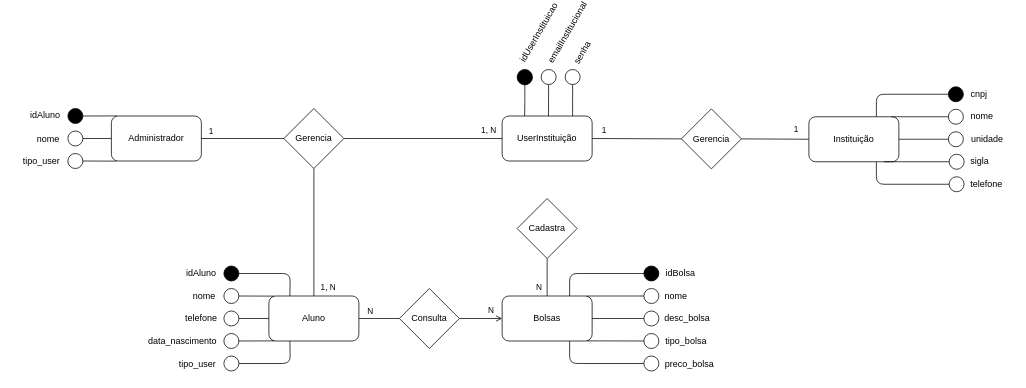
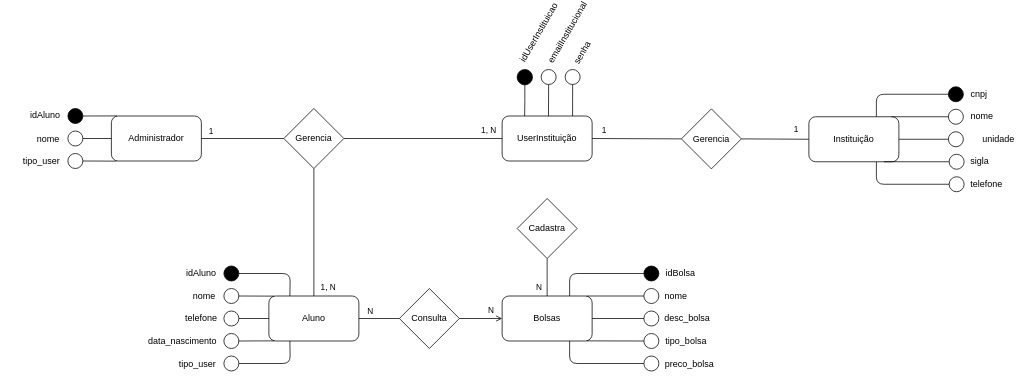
node "unidade": moved (987, 139) -> (999, 139)
